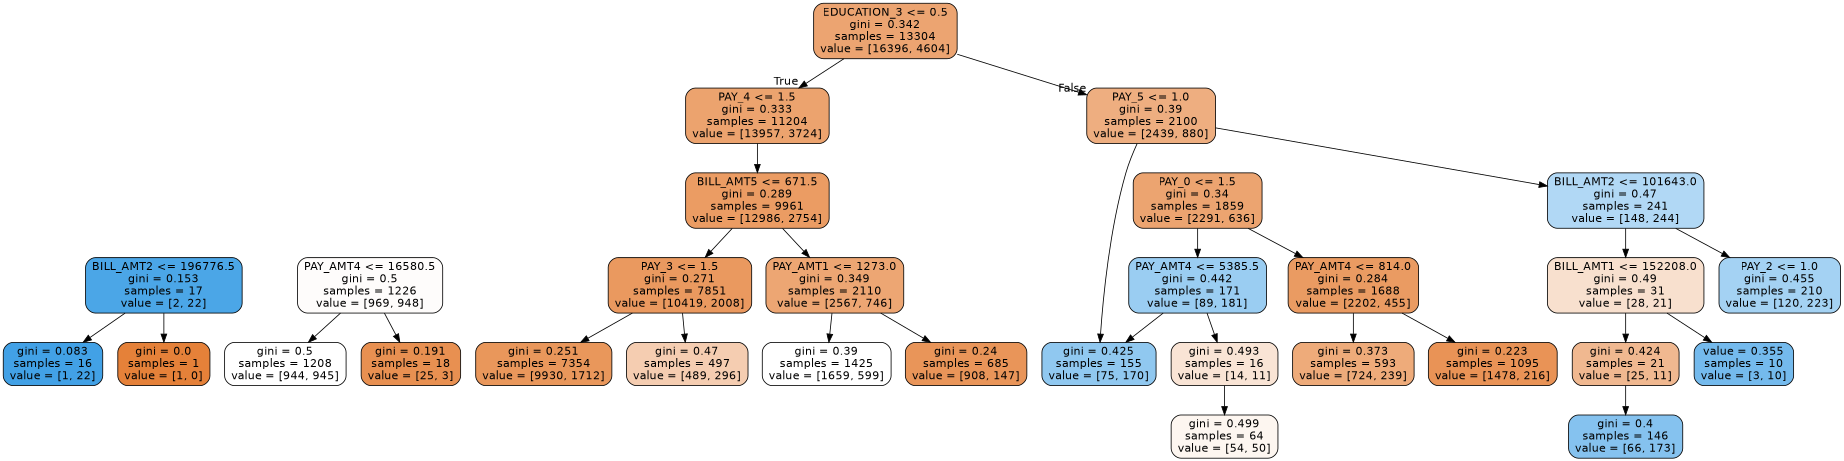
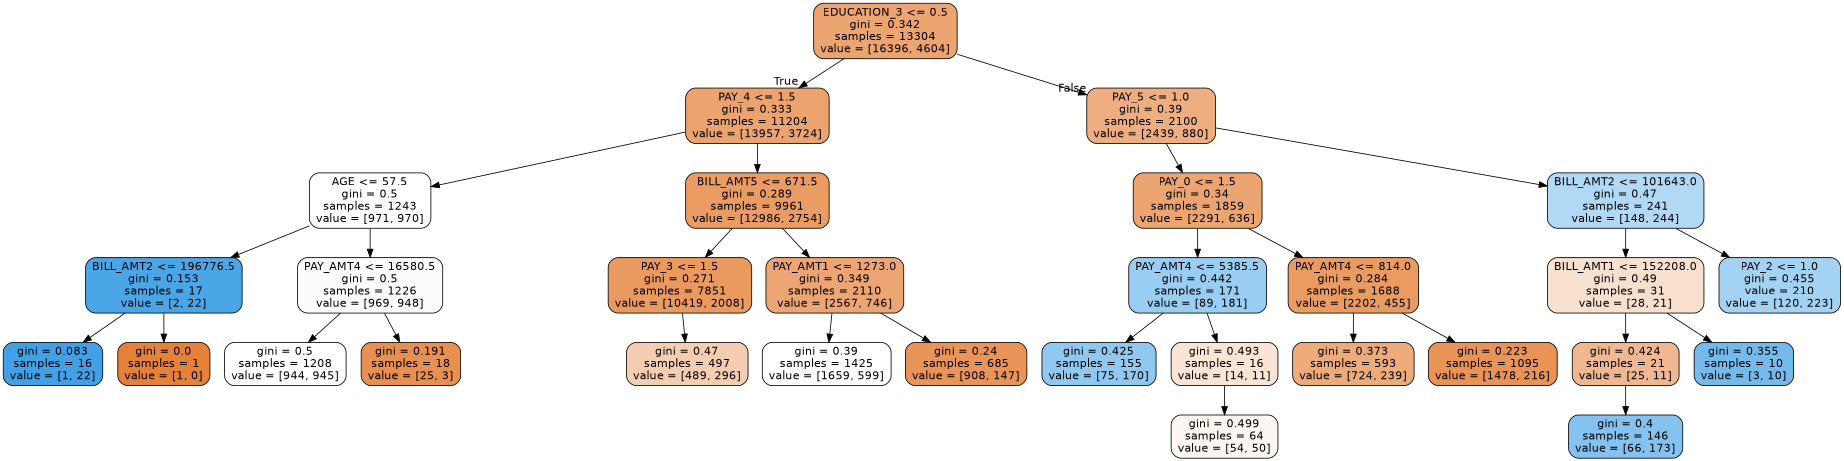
node "AGE <= 57.5 gini = 0.5 samples = 1243 value = [971, 970]": added
edge "PAY_5 <= 1.0 gini = 0.39 samples = 2100 value = [2439, 880]" -> "gini = 0.425 samples = 155 value = [75, 170]": now "PAY_5 <= 1.0 gini = 0.39 samples = 2100 value = [2439, 880]" -> "PAY_0 <= 1.5 gini = 0.34 samples = 1859 value = [2291, 636]"
node "PAY_2 <= 1.0 gini = 0.455 samples = 210 value = [120, 223]": label "PAY_2 <= 1.0 gini = 0.455 samples = 210 value = [120, 223]" -> "PAY_2 <= 1.0 gini = 0.455 value = 210 value = [120, 223]"
node "gini = 0.251 samples = 7354 value = [9930, 1712]": removed
node "value = 0.355 samples = 10 value = [3, 10]": label "value = 0.355 samples = 10 value = [3, 10]" -> "gini = 0.355 samples = 10 value = [3, 10]"
